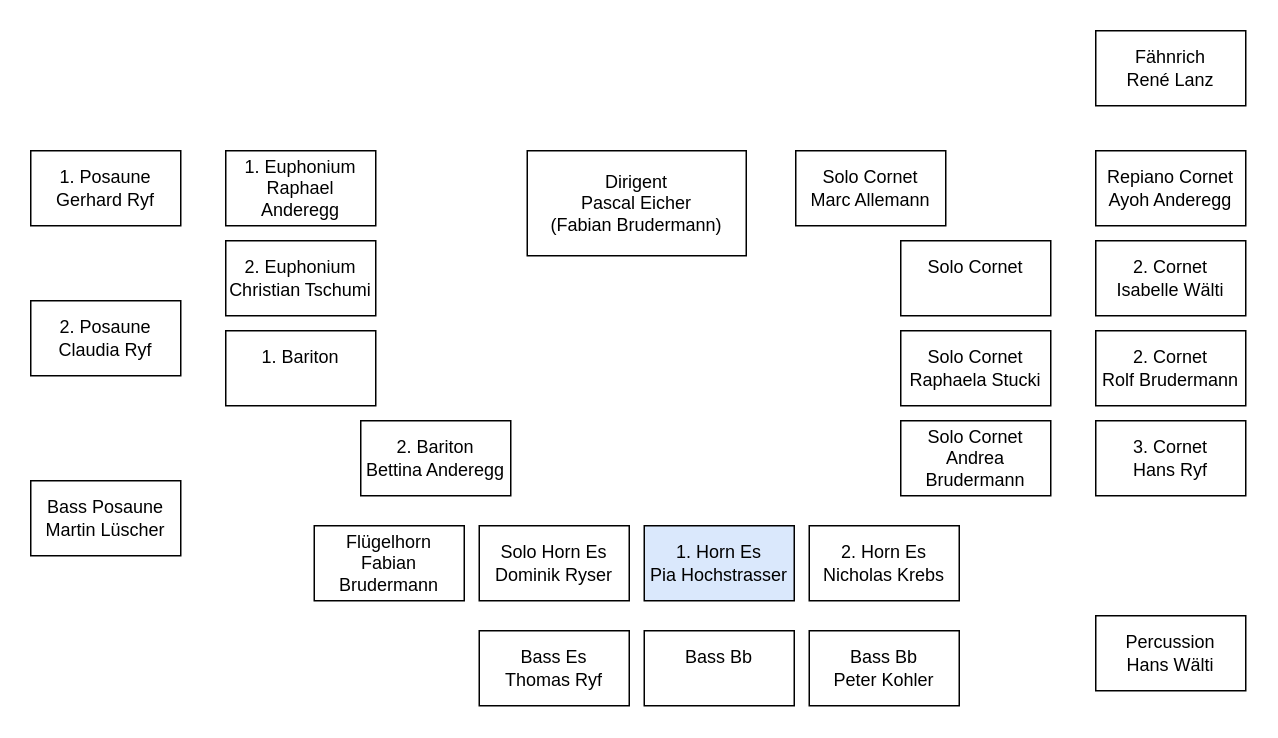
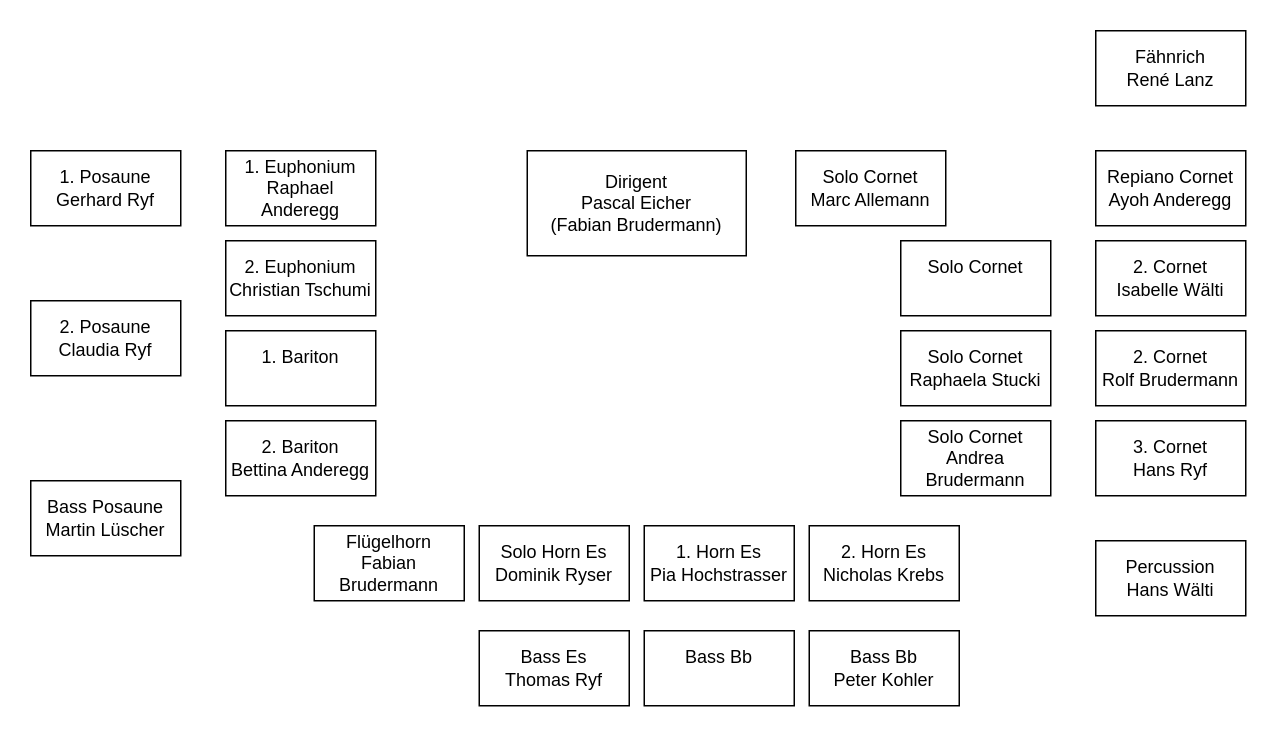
node "2. Bariton Bettina Anderegg": moved (436, 458) -> (301, 458)
node "1. Horn Es Pia Hochstrasser": fillcolor #dae8fc -> #ffffff
node "Percussion Hans Wälti": moved (1171, 653) -> (1171, 578)
